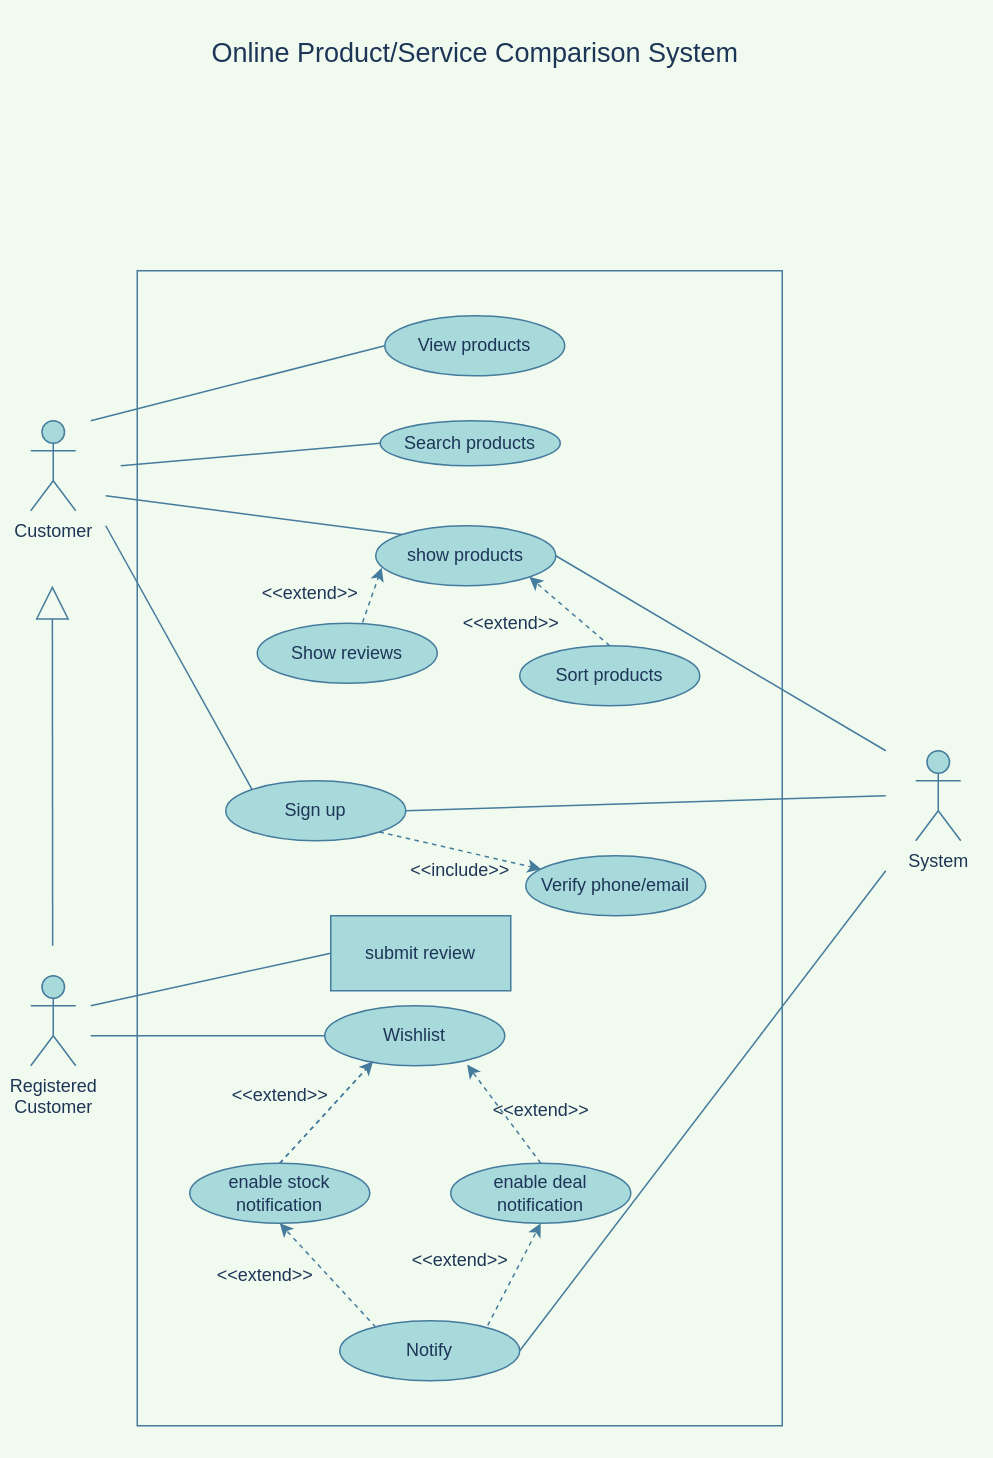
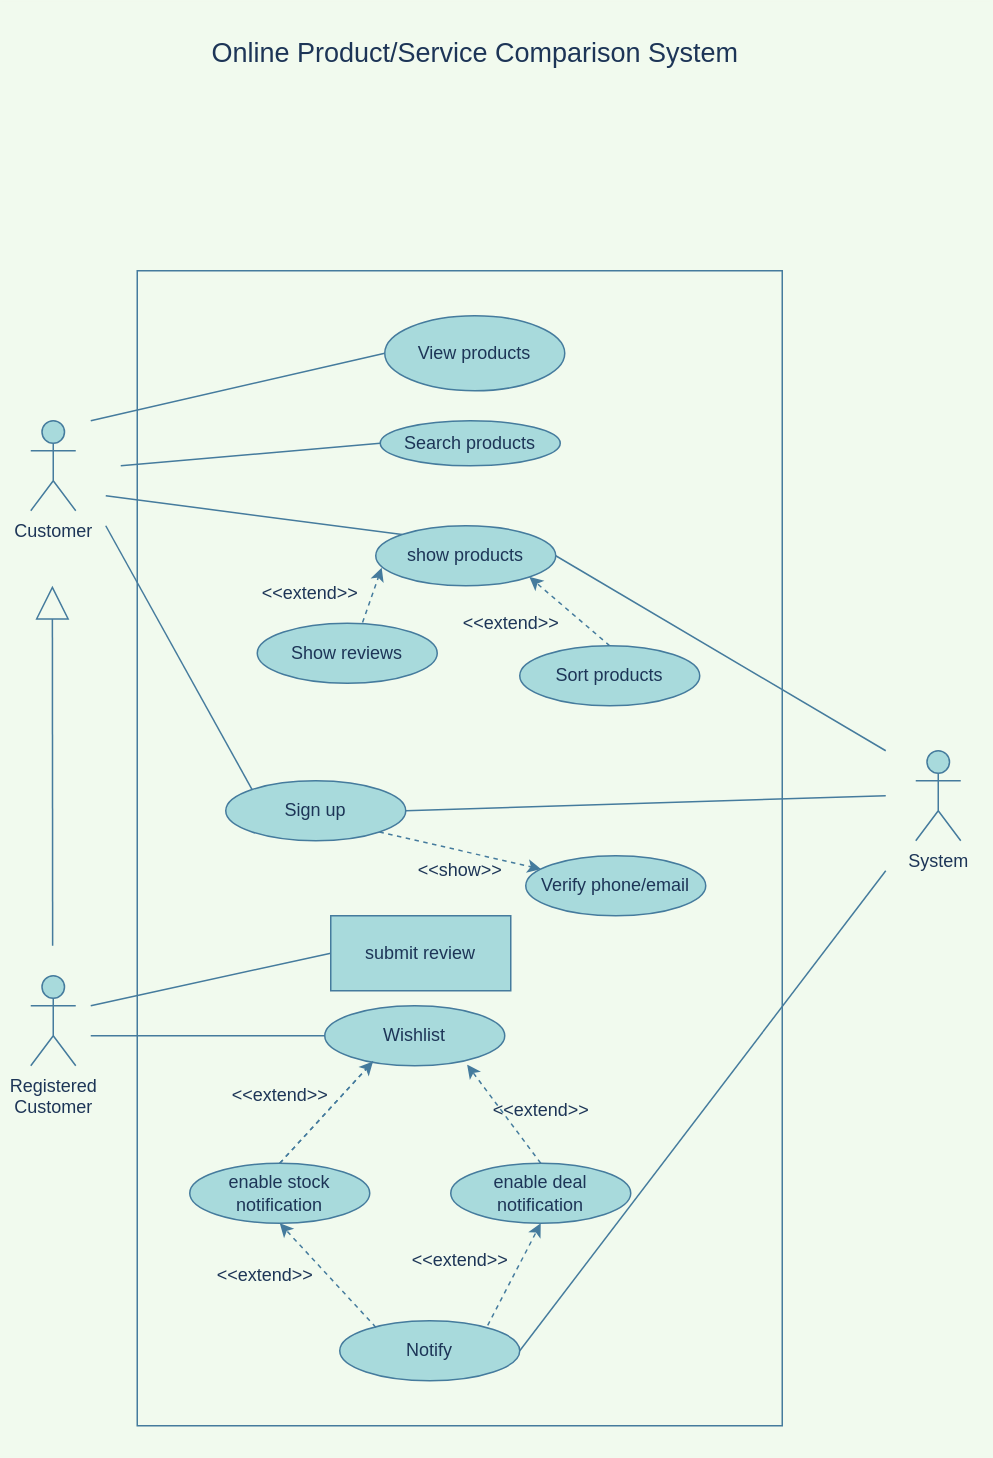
node "View products": size 180x60 -> 180x75
node "<<include>>": label "<<include>>" -> "<<show>>"
